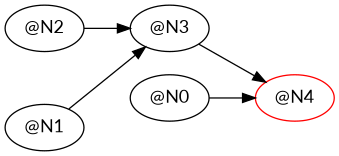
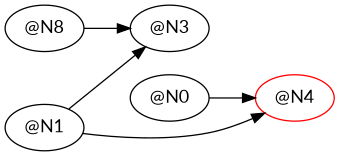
node "@N2": label "@N2" -> "@N8"
edge "@N3" -> "@N4": now "@N1" -> "@N4"
